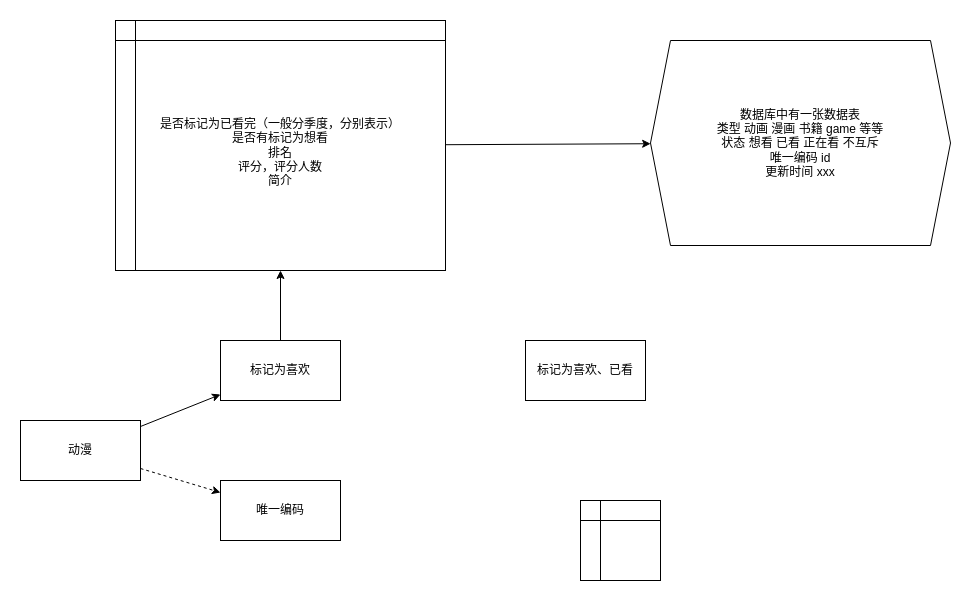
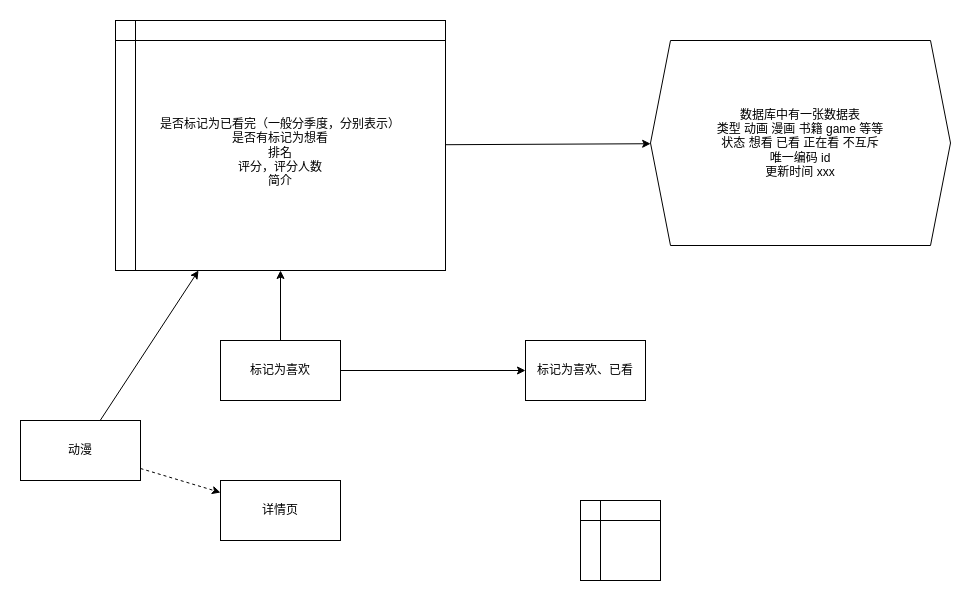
edge "标记为喜欢" -> "标记为喜欢、已看": added
edge "动漫" -> "标记为喜欢": now "动漫" -> "是否标记为已看完（一般分季度，分别表示） 是否有标记为想看 排名 评分，评分人数 简介"
node "唯一编码": label "唯一编码" -> "详情页"
